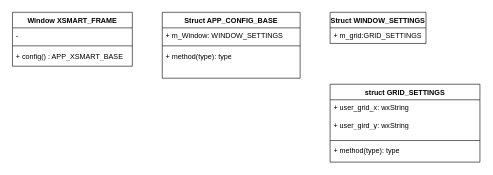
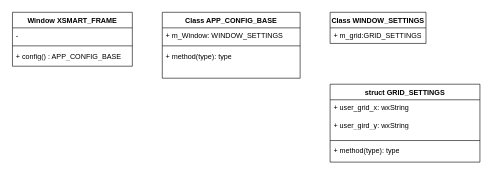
node "Struct APP_CONFIG_BASE": label "Struct APP_CONFIG_BASE" -> "Class APP_CONFIG_BASE"
node "Struct WINDOW_SETTINGS": label "Struct WINDOW_SETTINGS" -> "Class WINDOW_SETTINGS"
node "+ config() : APP_XSMART_BASE": label "+ config() : APP_XSMART_BASE" -> "+ config() : APP_CONFIG_BASE"
